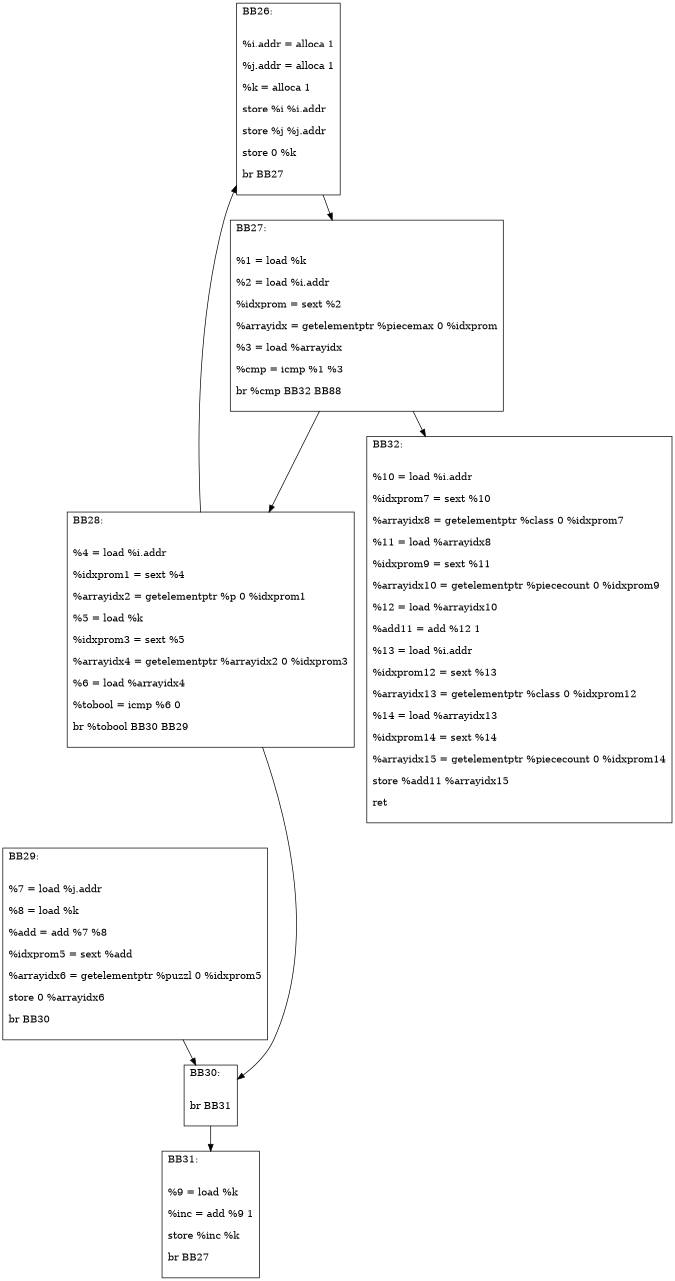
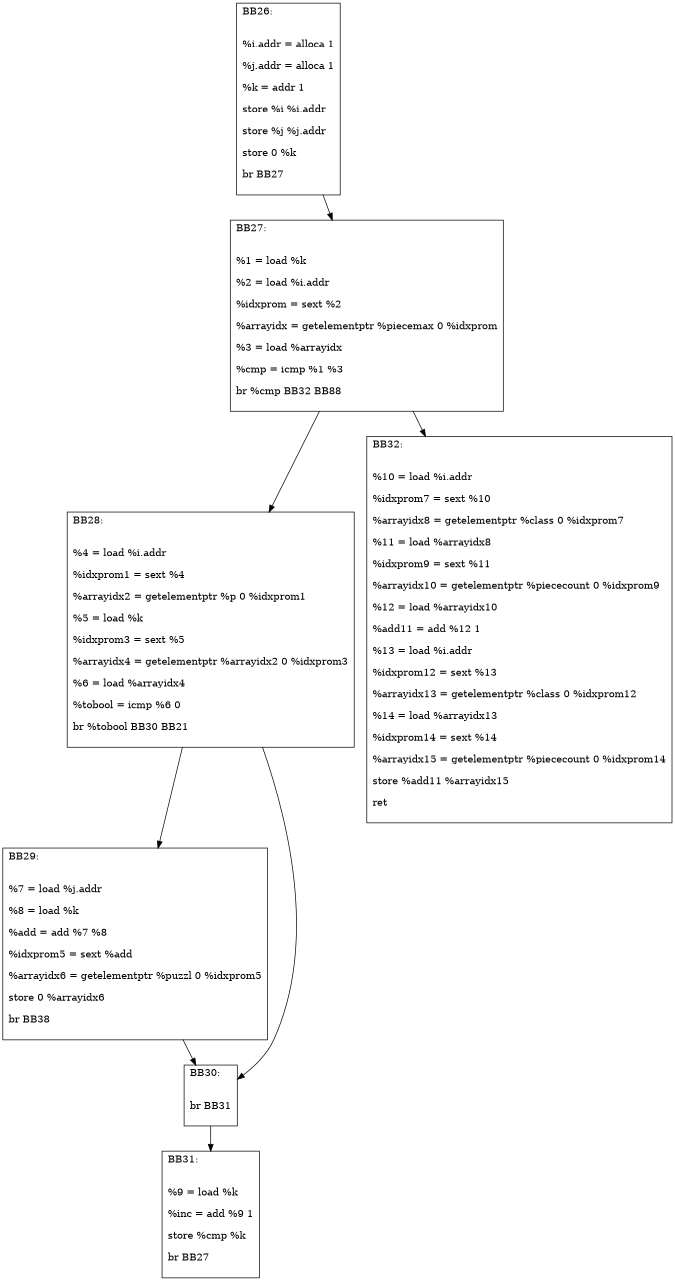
node "BB26:": text "%k = alloca 1" -> "%k = addr 1"
edge "BB28:" -> "BB26:": now "BB28:" -> "BB29:"
node "BB28:": text "br %tobool BB30 BB29" -> "br %tobool BB30 BB21"
node "BB29:": text "br BB30" -> "br BB38"
node "BB31:": text "store %inc %k" -> "store %cmp %k"
